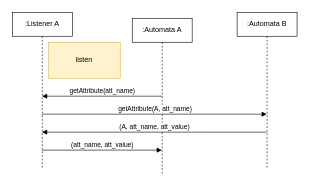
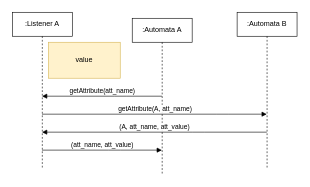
node "listen": label "listen" -> "value"
